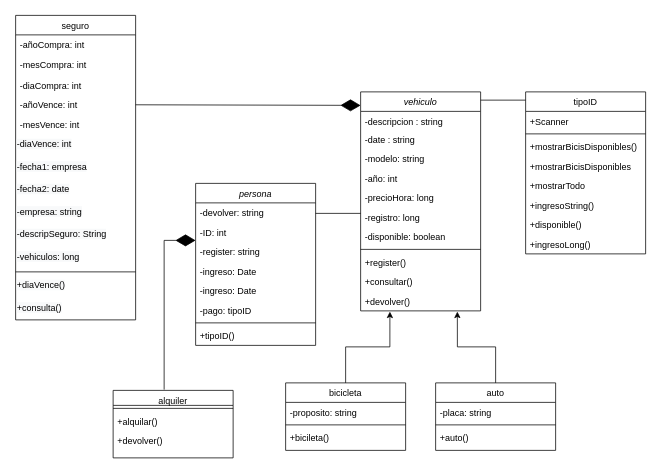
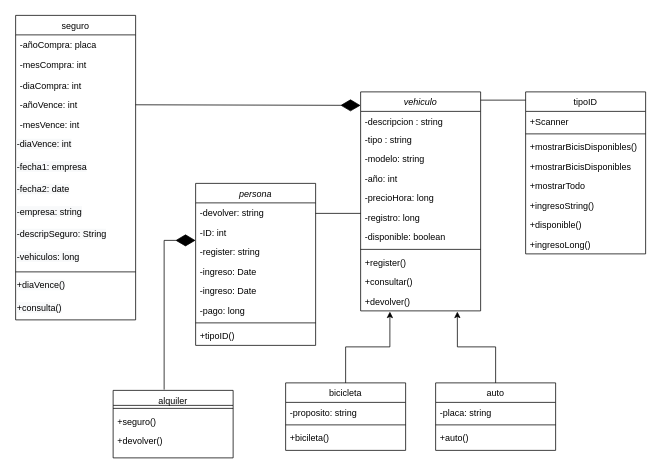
node "-añoCompra: int": label "-añoCompra: int" -> "-añoCompra: placa"
node "-date : string": label "-date : string" -> "-tipo : string"
node "-pago: tipoID": label "-pago: tipoID" -> "-pago: long"
node "+alquilar()": label "+alquilar()" -> "+seguro()"
